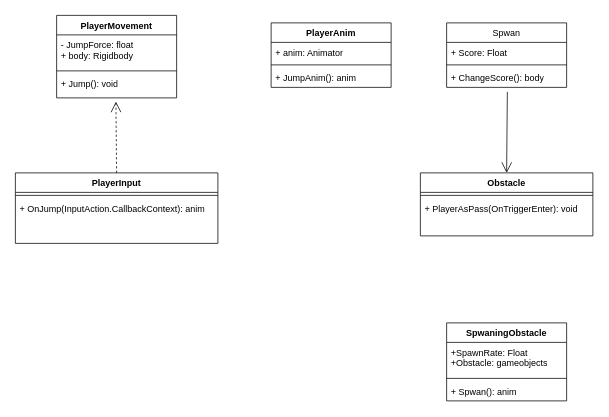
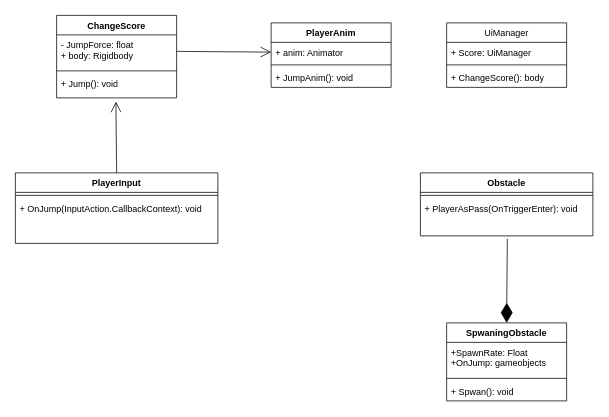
node "PlayerMovement": label "PlayerMovement" -> "ChangeScore"
node "Spwan": label "Spwan" -> "UiManager"
edge "- JumpForce: float + body: Rigidbody" -> "+ anim: Animator": added
node "+ Score: Float": label "+ Score: Float" -> "+ Score: UiManager"
node "+ JumpAnim(): anim": label "+ JumpAnim(): anim" -> "+ JumpAnim(): void"
edge "PlayerInput" -> "+ Jump(): void": style dashed -> solid
edge "+ ChangeScore(): body" -> "Obstacle": removed
node "+ OnJump(InputAction.CallbackContext): anim": label "+ OnJump(InputAction.CallbackContext): anim" -> "+ OnJump(InputAction.CallbackContext): void"
edge "+ PlayerAsPass(OnTriggerEnter): void" -> "SpwaningObstacle": added
node "+SpawnRate: Float +Obstacle: gameobjects": label "+SpawnRate: Float +Obstacle: gameobjects" -> "+SpawnRate: Float +OnJump: gameobjects"
node "+ Spwan(): anim": label "+ Spwan(): anim" -> "+ Spwan(): void"
